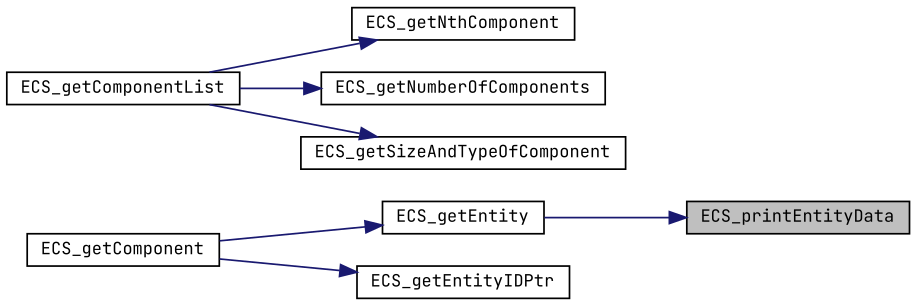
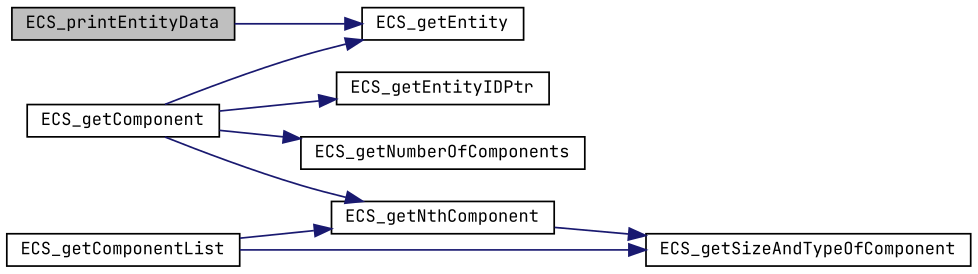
edge "ECS_getComponentList" -> "ECS_getNumberOfComponents": now "ECS_getComponent" -> "ECS_getNumberOfComponents"
edge "ECS_getComponent" -> "ECS_getNthComponent": added
edge "ECS_getEntity" -> "ECS_printEntityData": reversed
edge "ECS_getNthComponent" -> "ECS_getSizeAndTypeOfComponent": added
